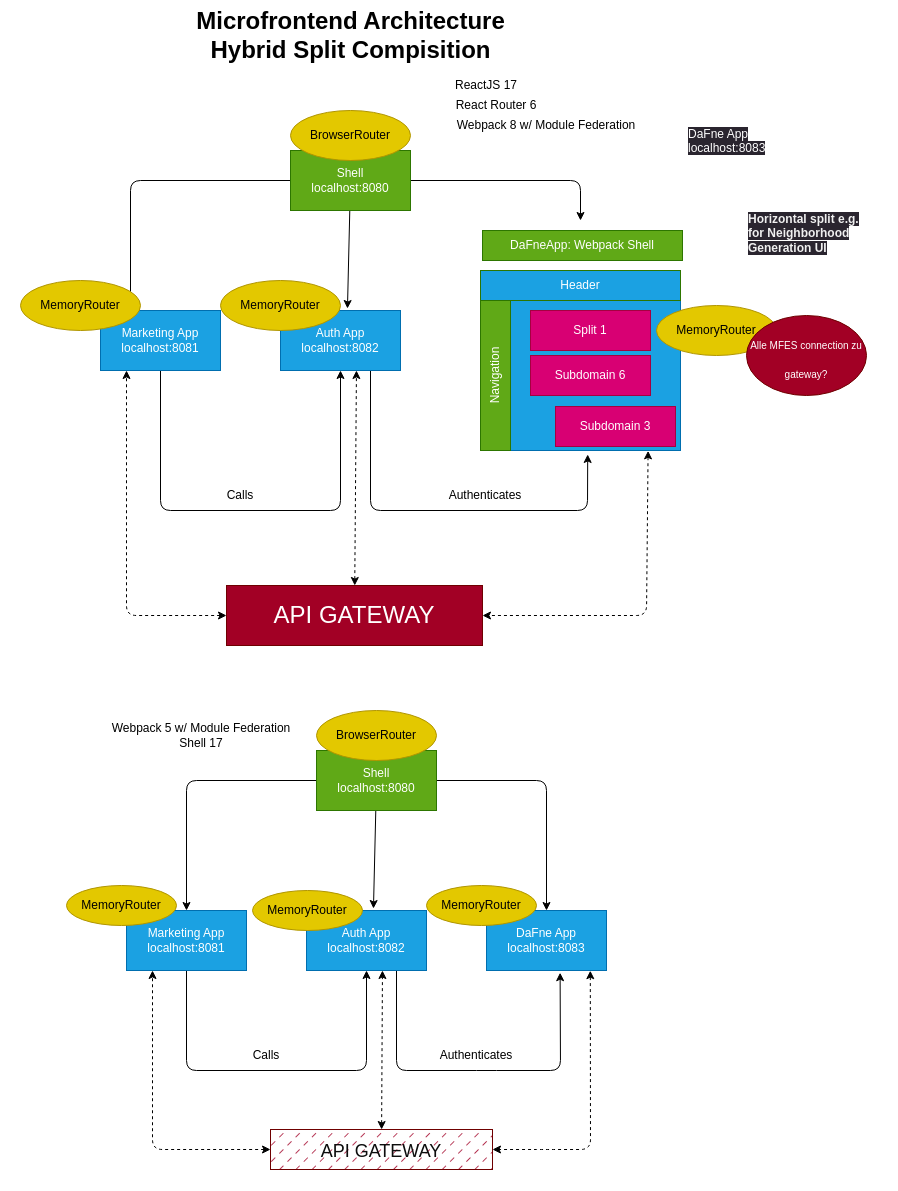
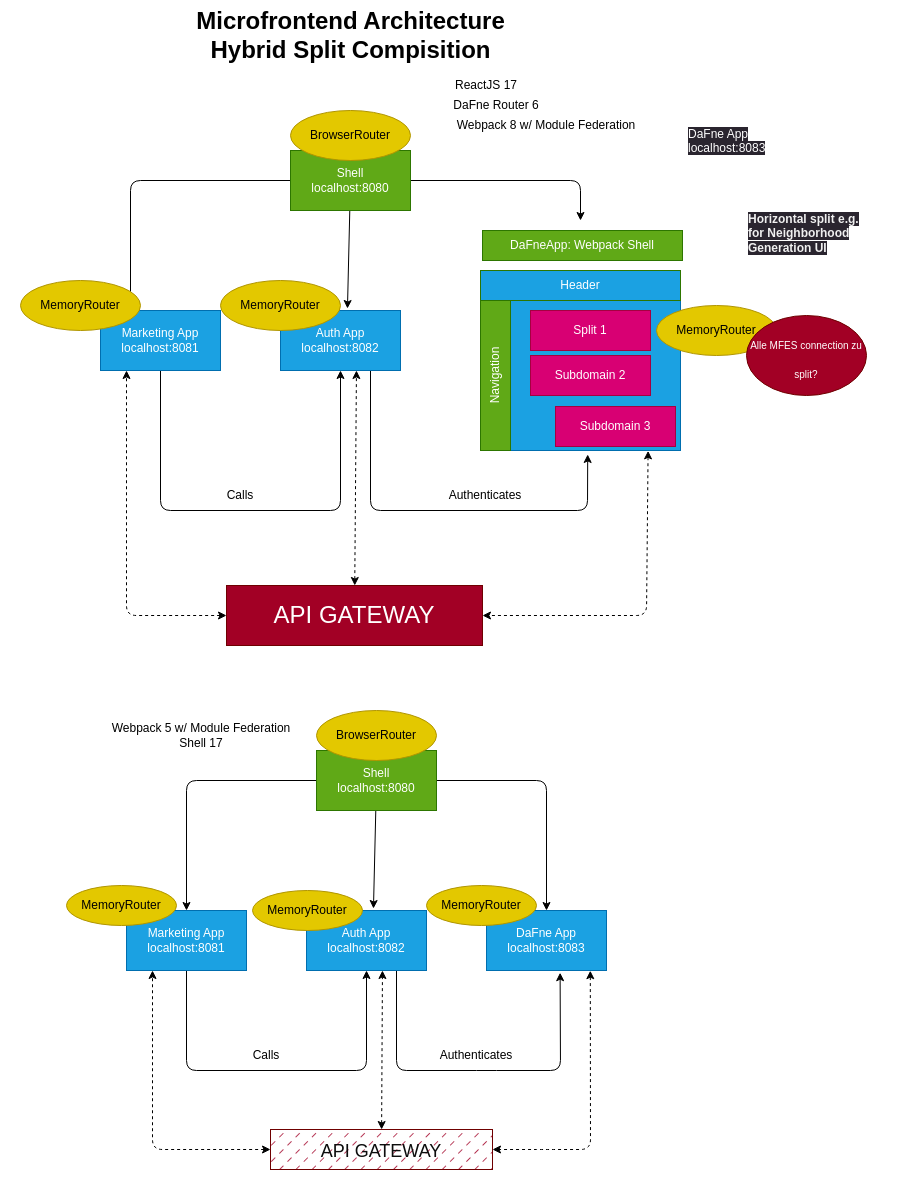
node "React Router 6": label "React Router 6" -> "DaFne Router 6"
node "Alle MFES connection zu gateway?": label "Alle MFES connection zu gateway?" -> "Alle MFES connection zu split?"
node "Subdomain 6": label "Subdomain 6" -> "Subdomain 2"
